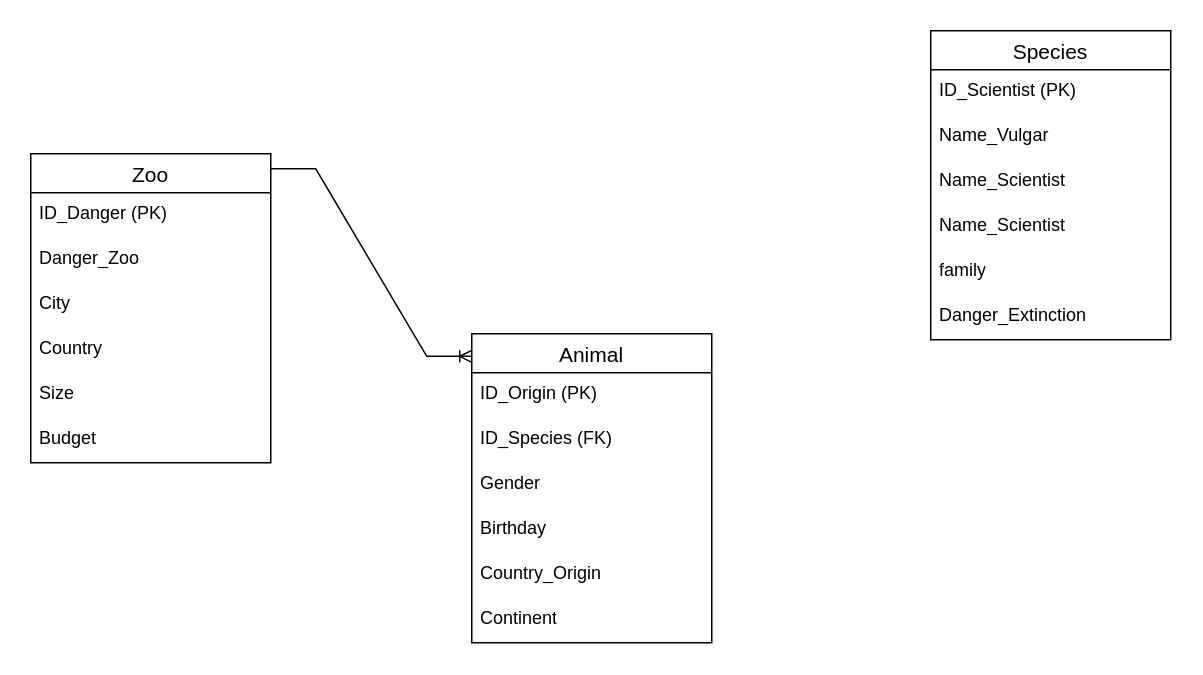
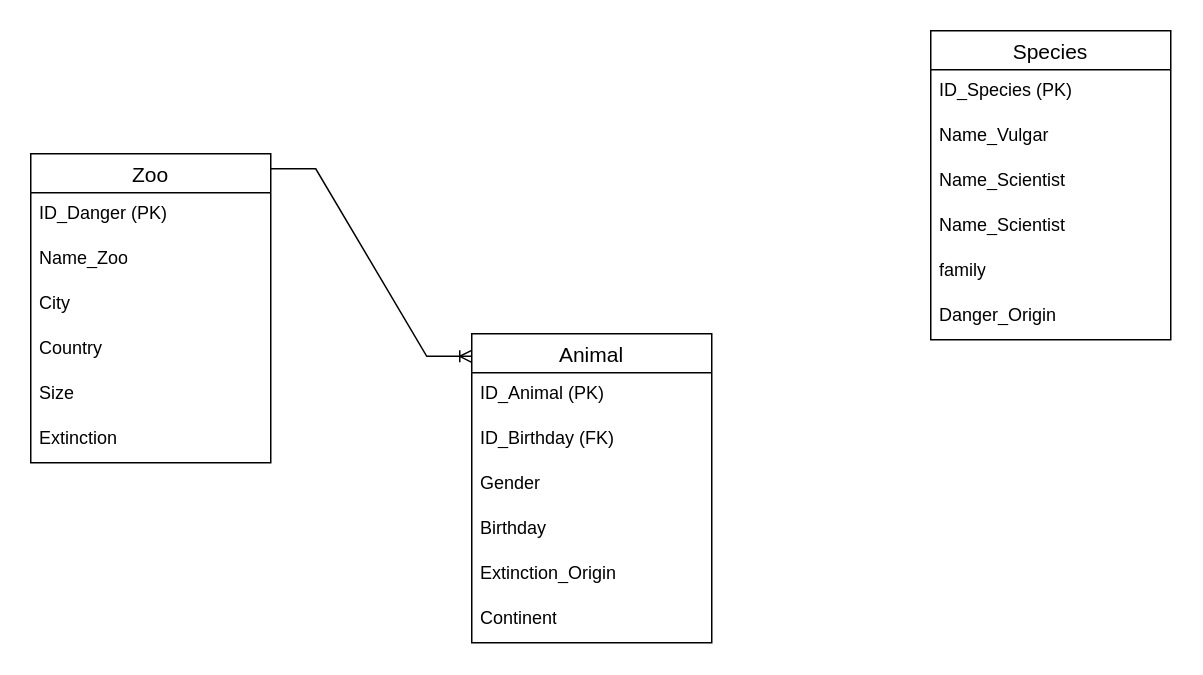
node "ID_Scientist (PK)": label "ID_Scientist (PK)" -> "ID_Species (PK)"
node "Danger_Zoo": label "Danger_Zoo" -> "Name_Zoo"
node "Danger_Extinction": label "Danger_Extinction" -> "Danger_Origin"
node "ID_Origin (PK)": label "ID_Origin (PK)" -> "ID_Animal (PK)"
node "Budget": label "Budget" -> "Extinction"
node "ID_Species (FK)": label "ID_Species (FK)" -> "ID_Birthday (FK)"
node "Country_Origin": label "Country_Origin" -> "Extinction_Origin"
